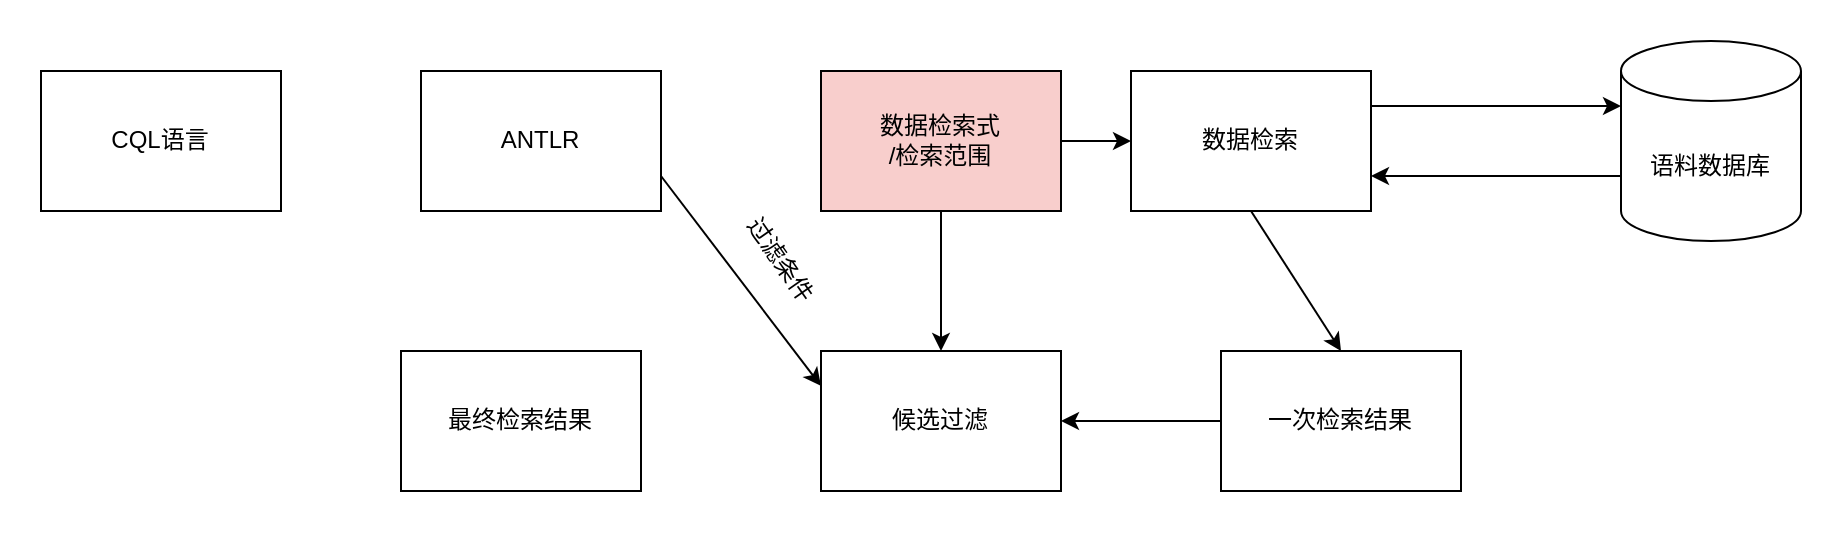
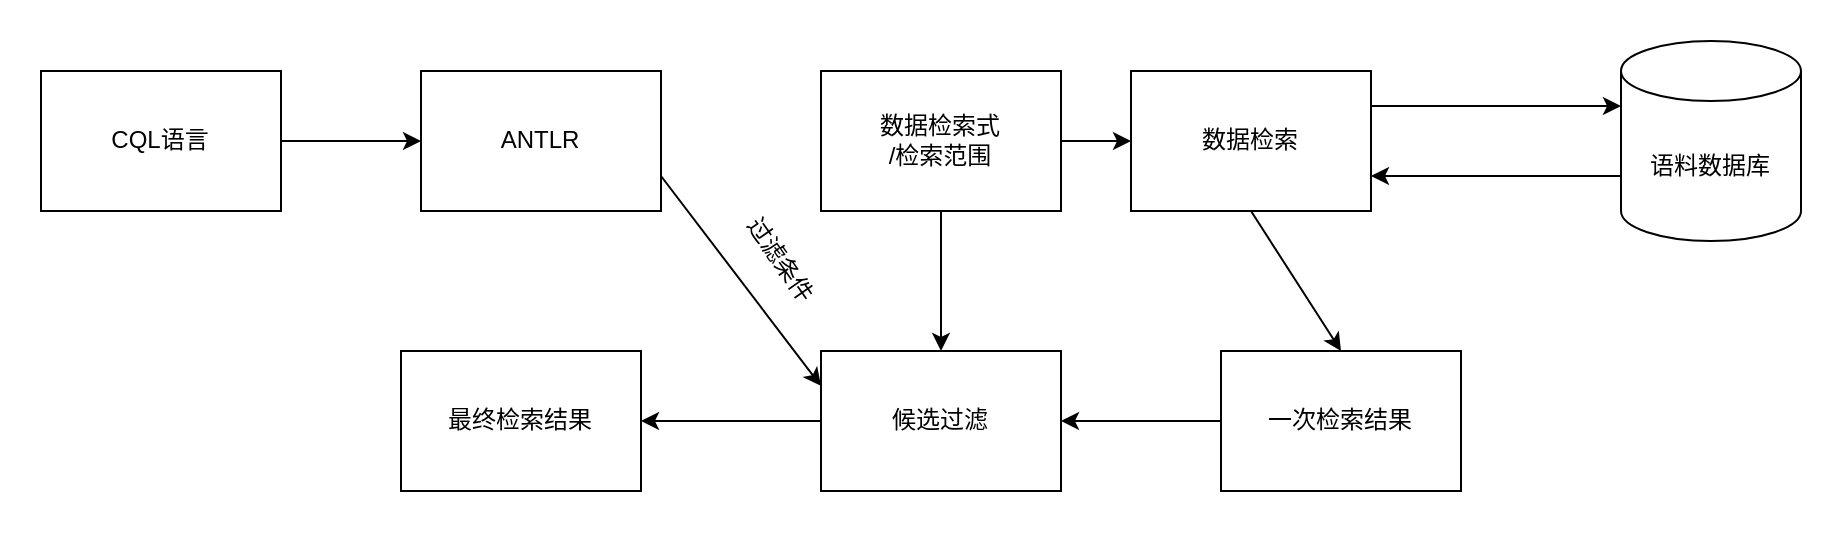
edge "CQL语言" -> "ANTLR": added
node "数据检索式 /检索范围": fillcolor #f8cecc -> #ffffff
edge "候选过滤" -> "最终检索结果": added
